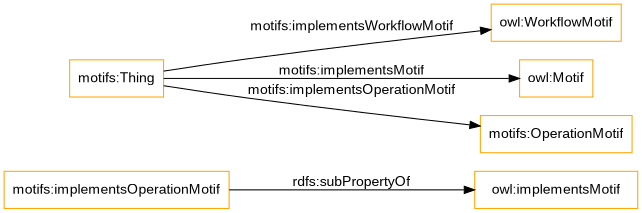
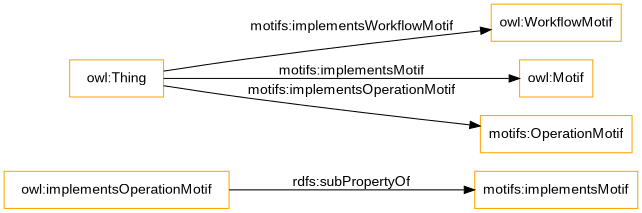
node "motifs:Thing": label "motifs:Thing" -> "owl:Thing"
node "motifs:implementsOperationMotif": label "motifs:implementsOperationMotif" -> "owl:implementsOperationMotif"
node "owl:implementsMotif": label "owl:implementsMotif" -> "motifs:implementsMotif"
